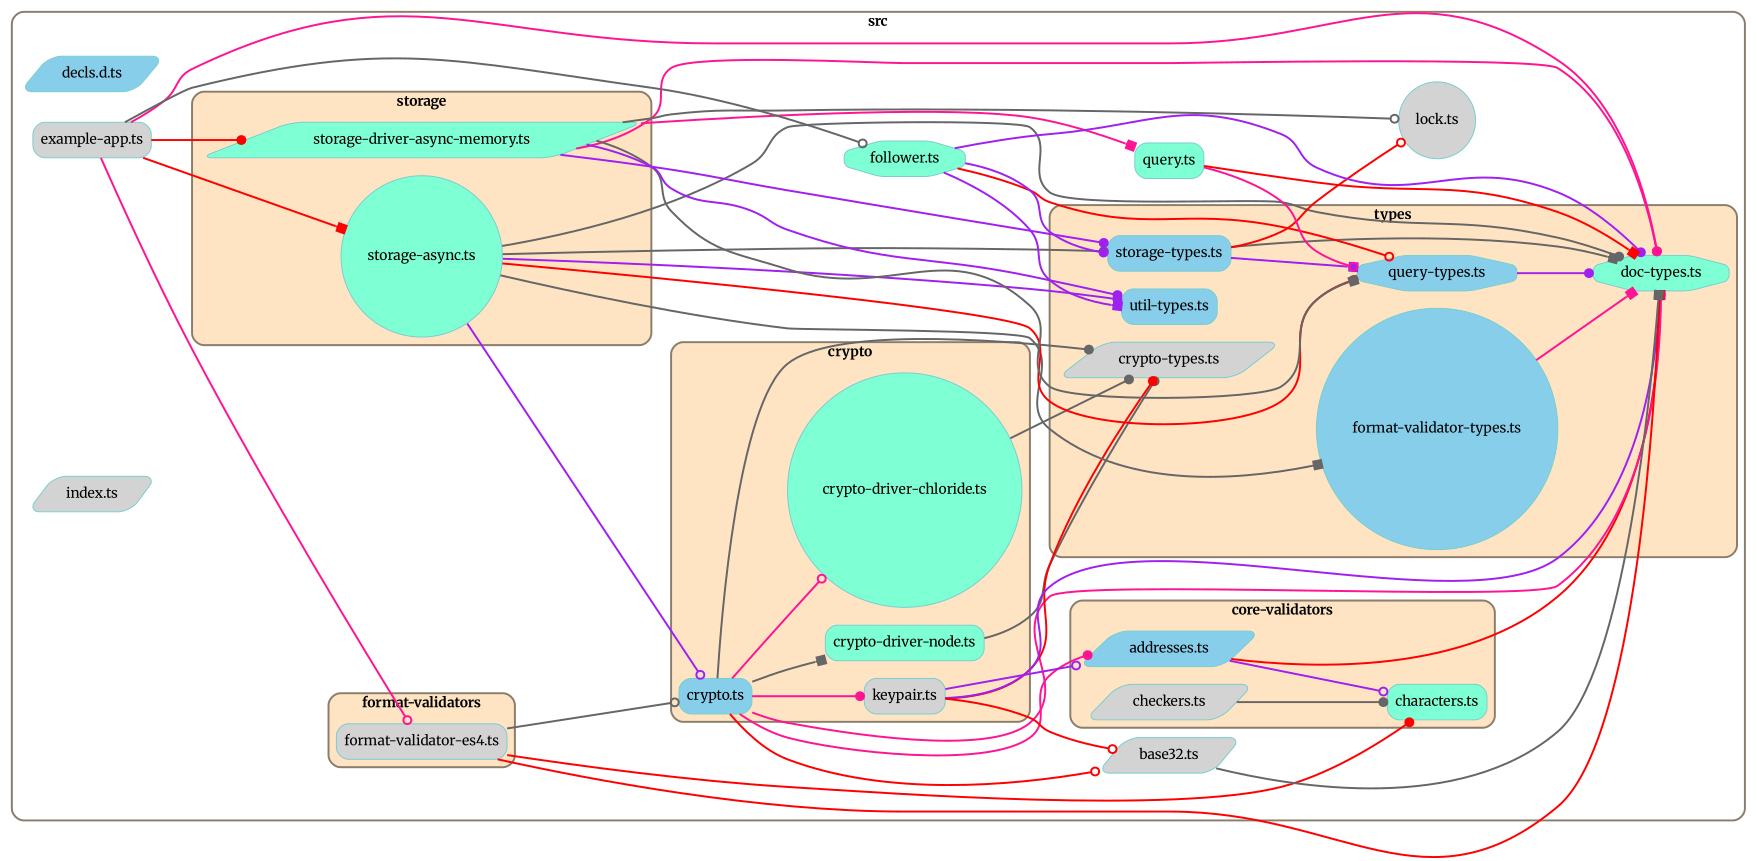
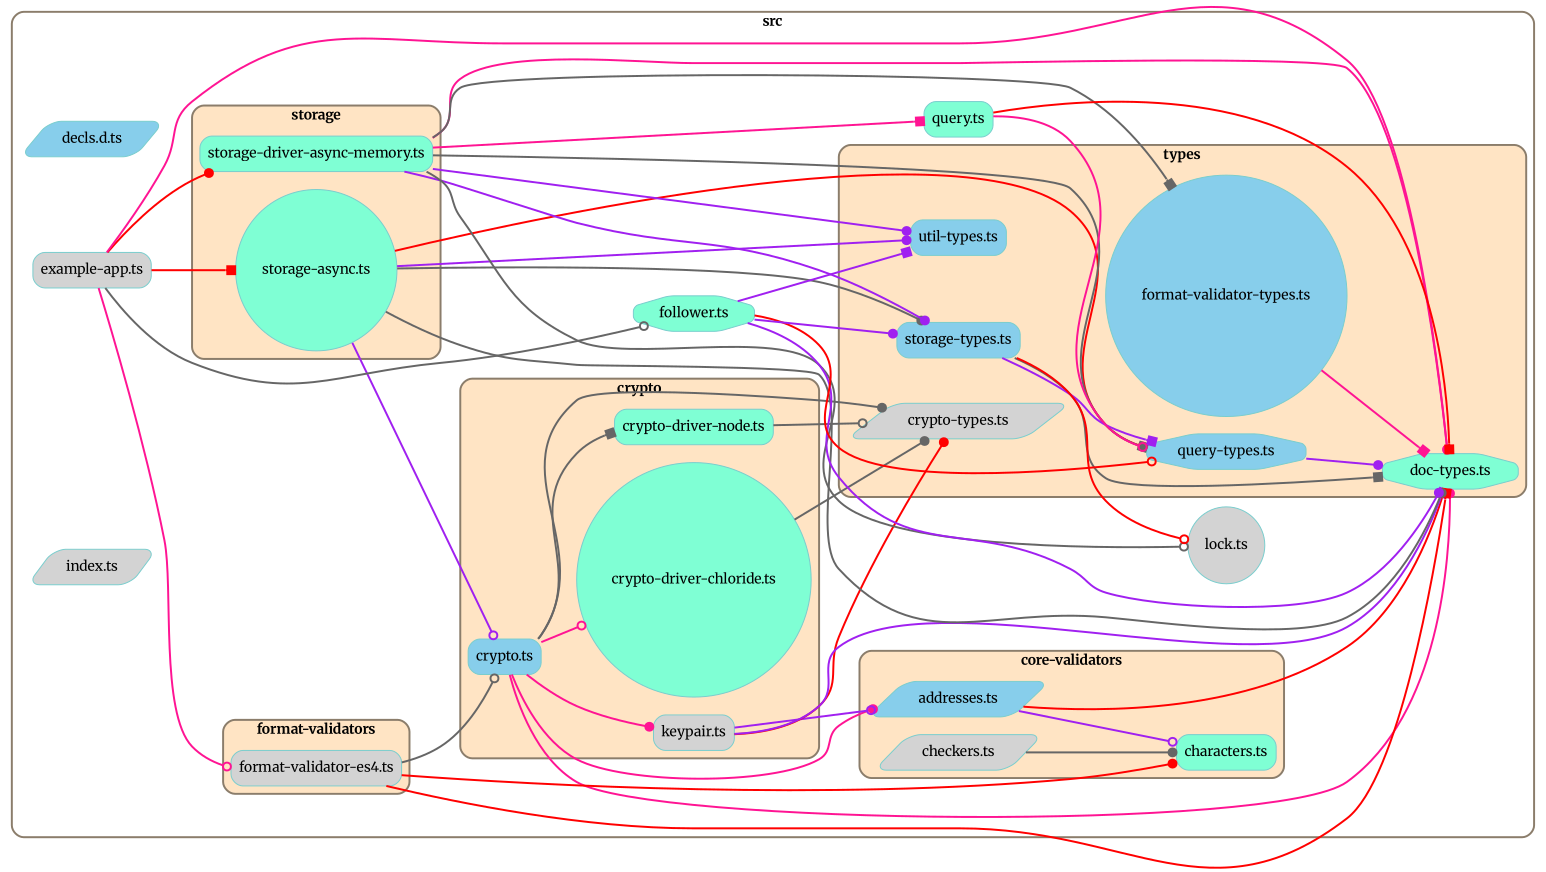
node "storage-driver-async-memory.ts": shape parallelogram -> box
edge "storage-async.ts" -> "format-validator-types.ts": now "storage-driver-async-memory.ts" -> "format-validator-types.ts"
edge "addresses.ts" -> "doc-types.ts": arrowhead box -> dot
node "base32.ts": removed
